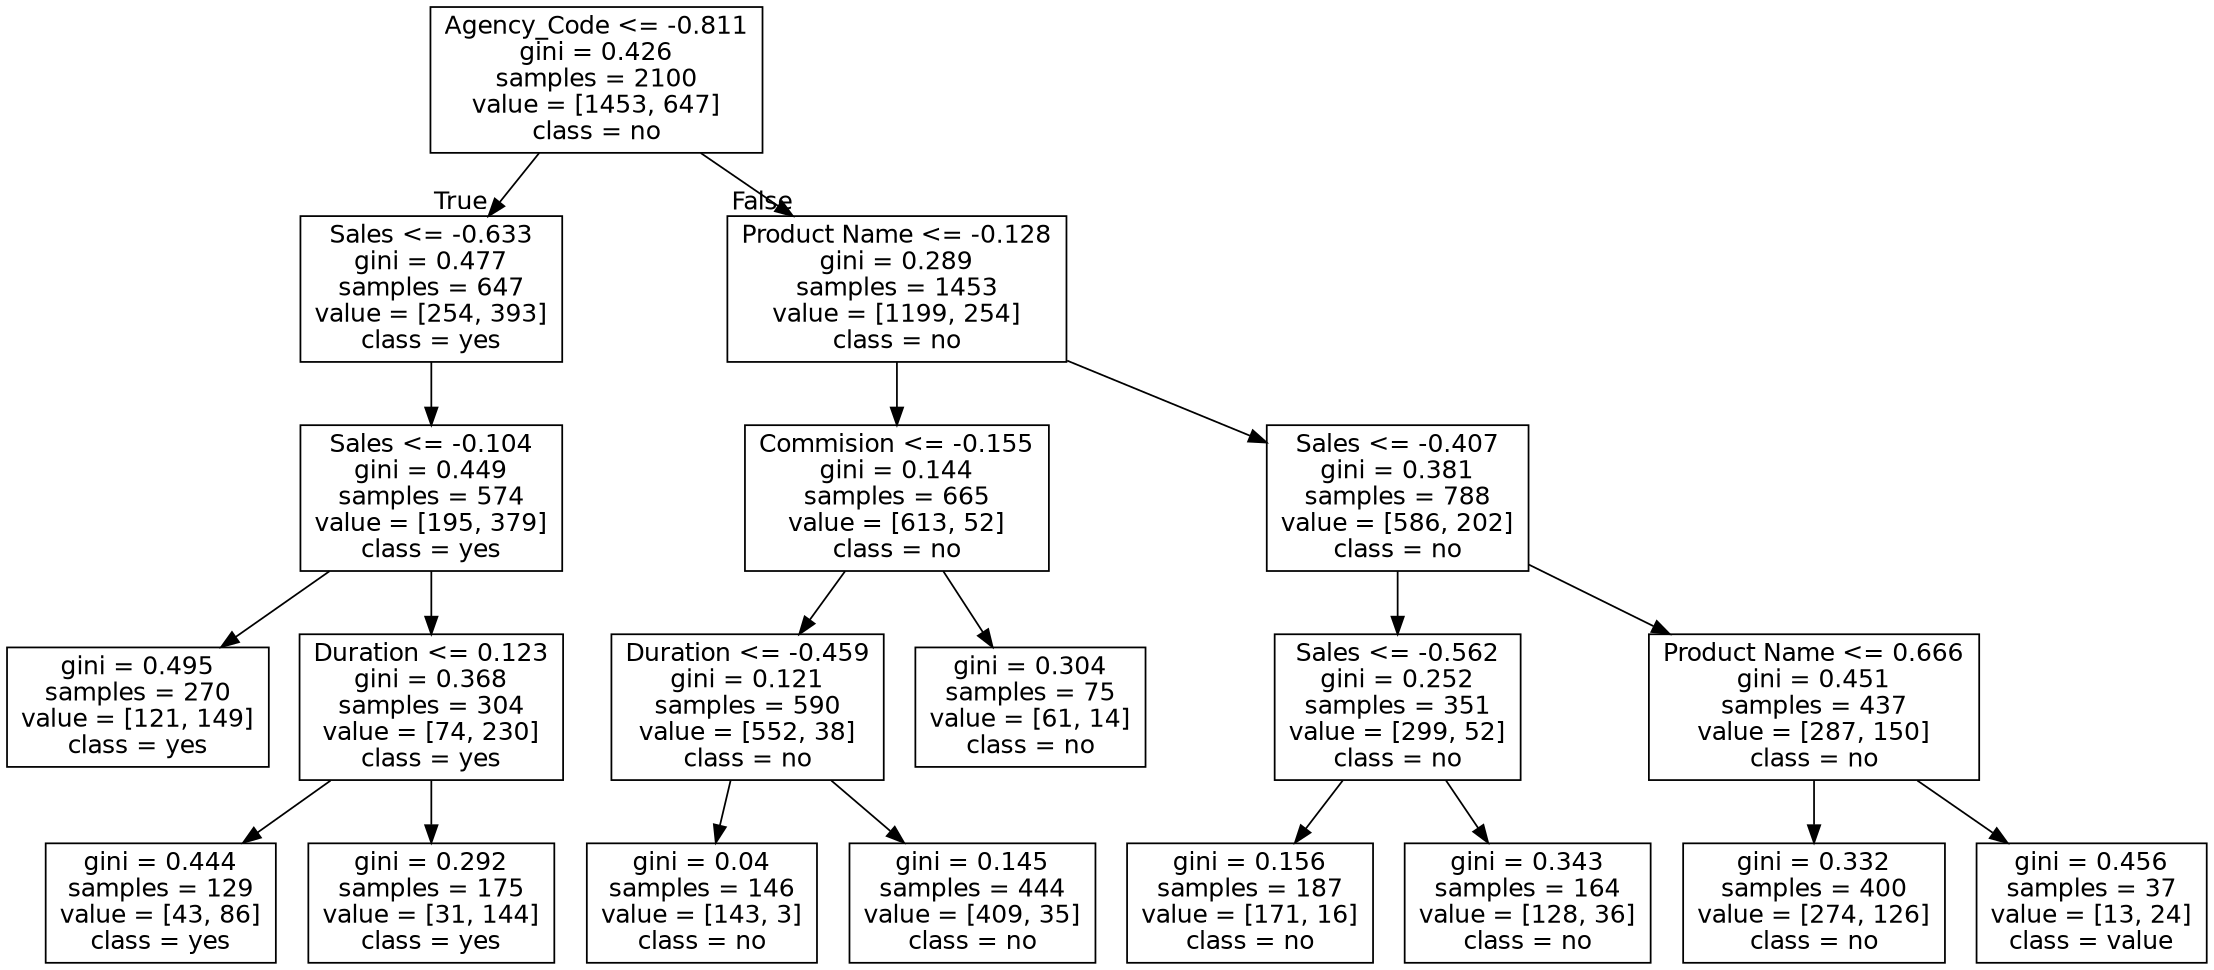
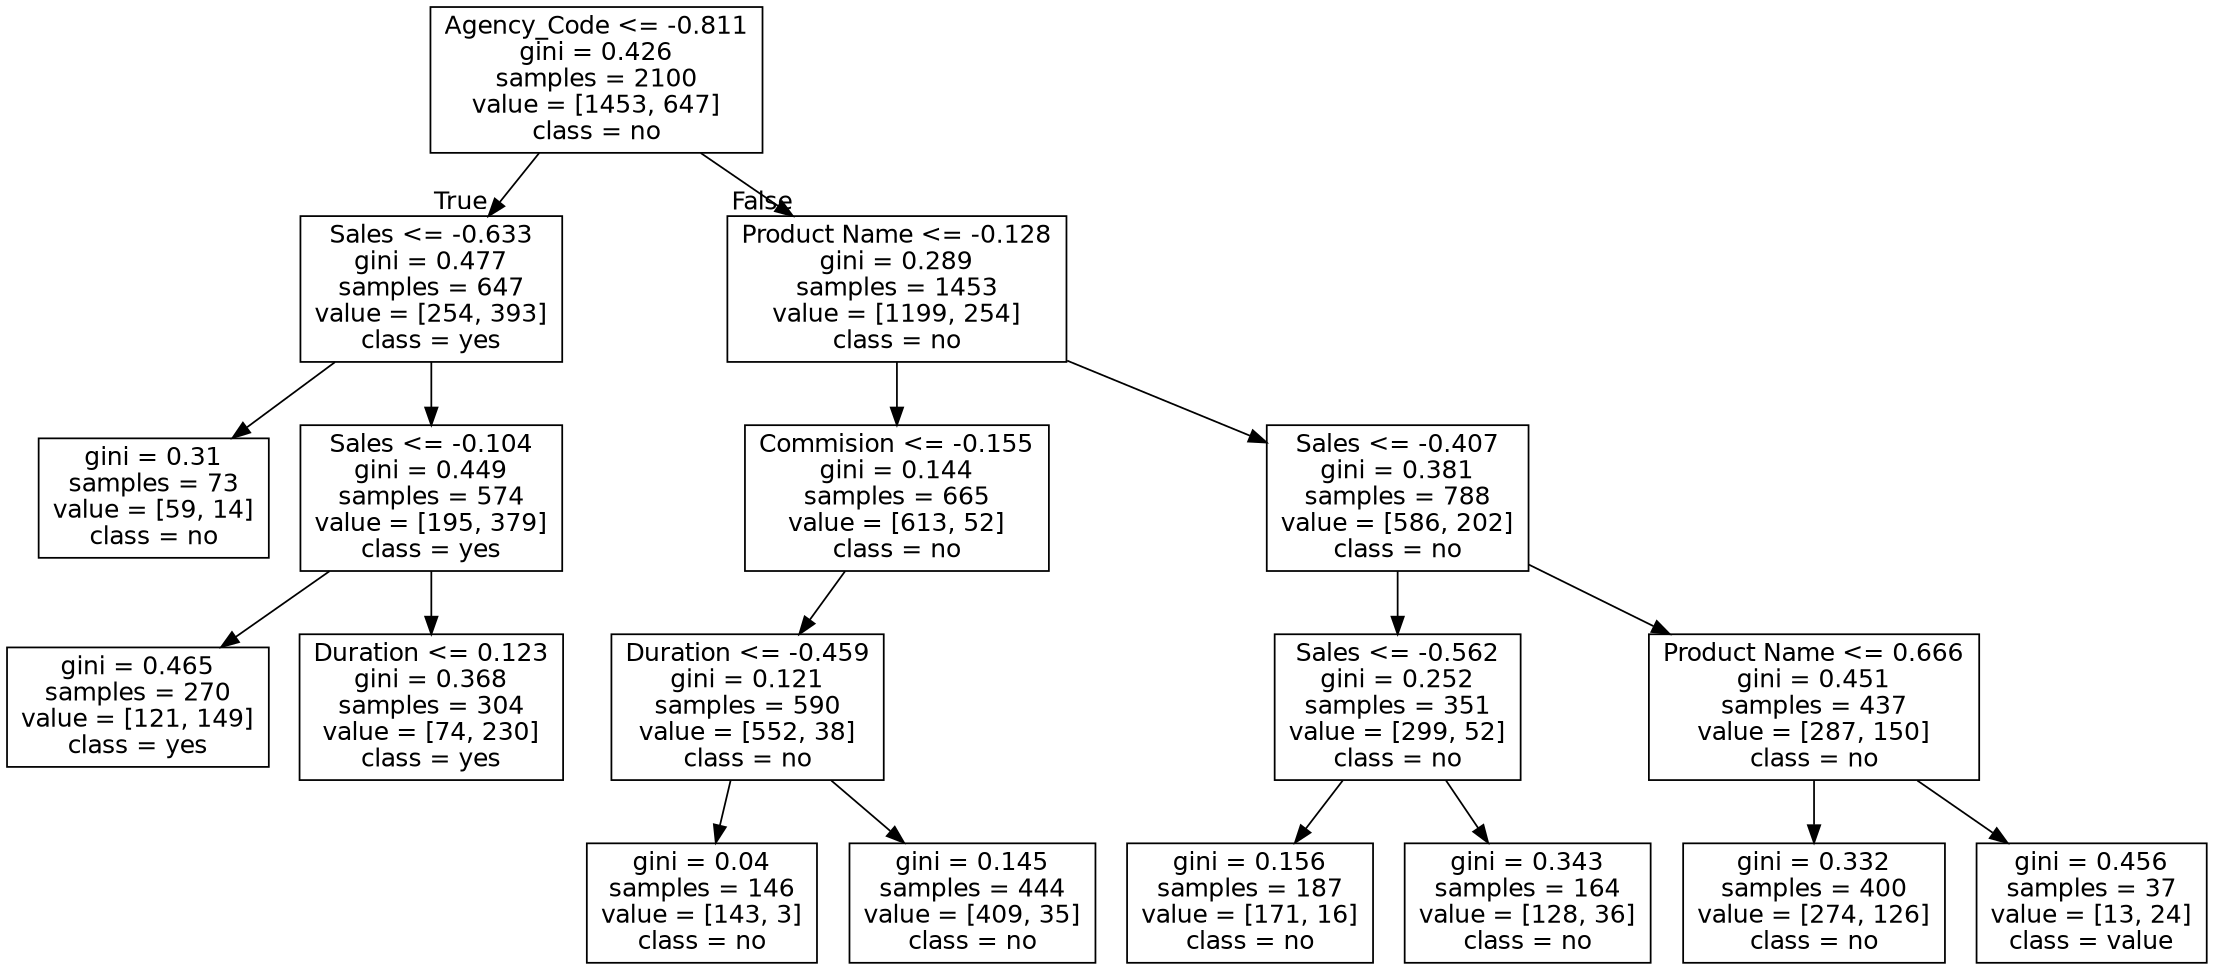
node "gini = 0.31 samples = 73 value = [59, 14] class = no": added
node "gini = 0.495 samples = 270 value = [121, 149] class = yes": label "gini = 0.495 samples = 270 value = [121, 149] class = yes" -> "gini = 0.465 samples = 270 value = [121, 149] class = yes"
node "gini = 0.304 samples = 75 value = [61, 14] class = no": removed
node "gini = 0.444 samples = 129 value = [43, 86] class = yes": removed
node "gini = 0.292 samples = 175 value = [31, 144] class = yes": removed
